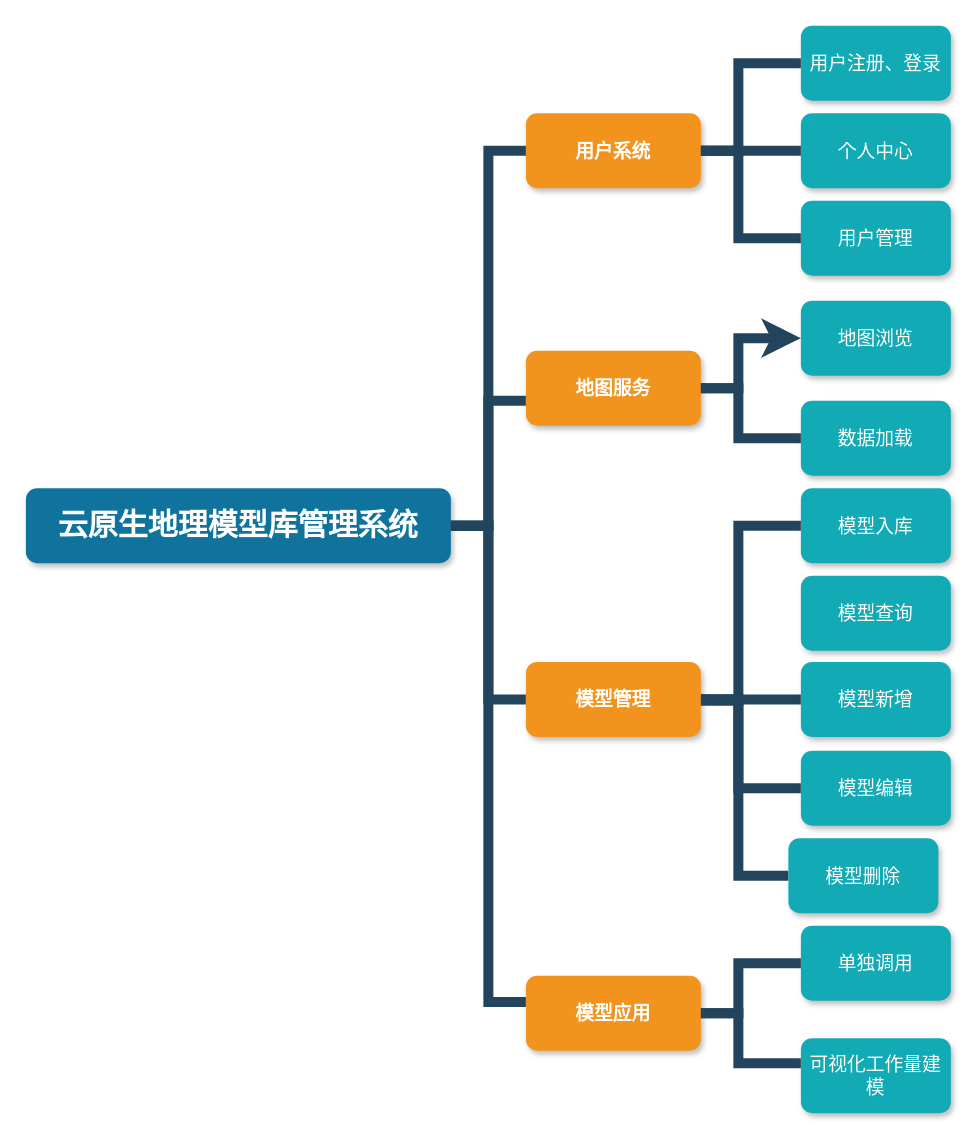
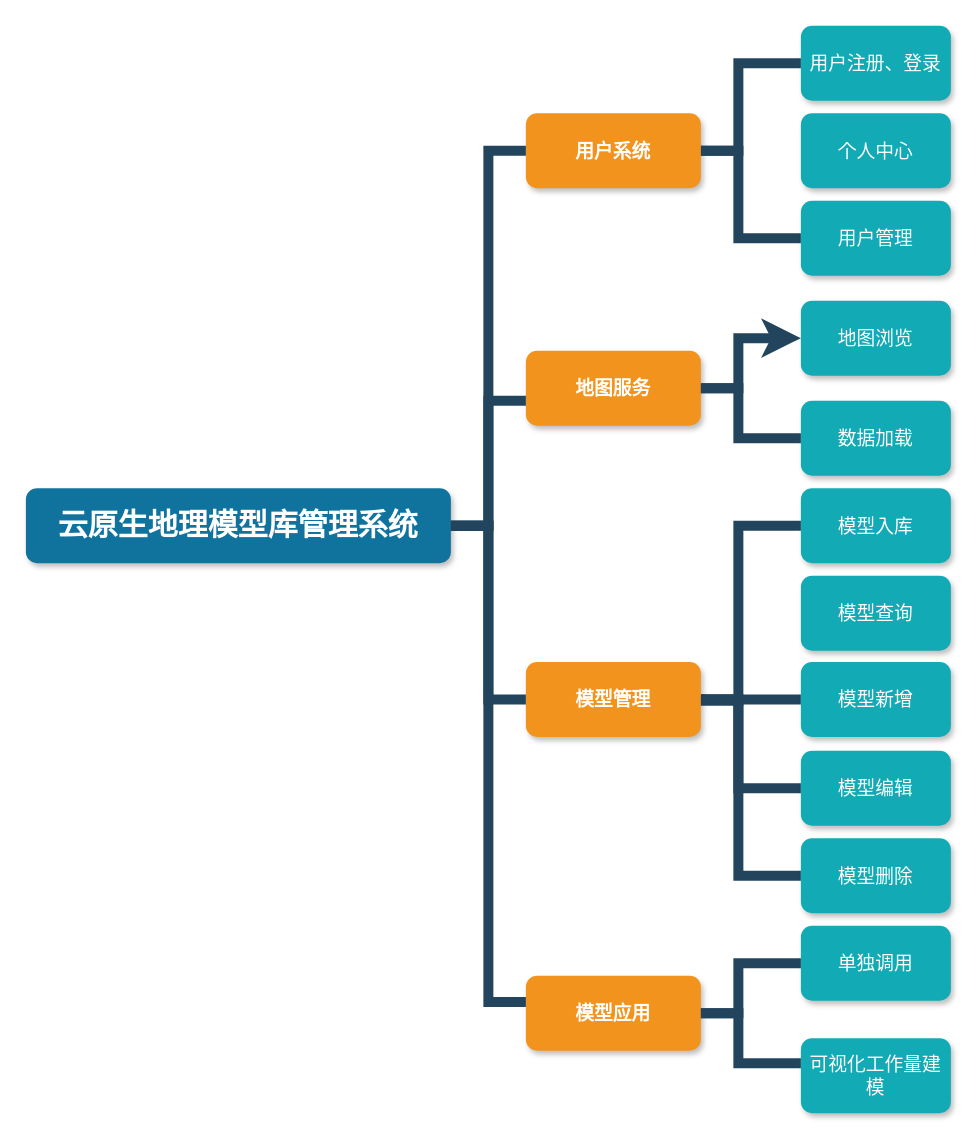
edge "用户系统" -- "个人中心": removed
node "模型删除": moved (863, 876) -> (876, 876)
